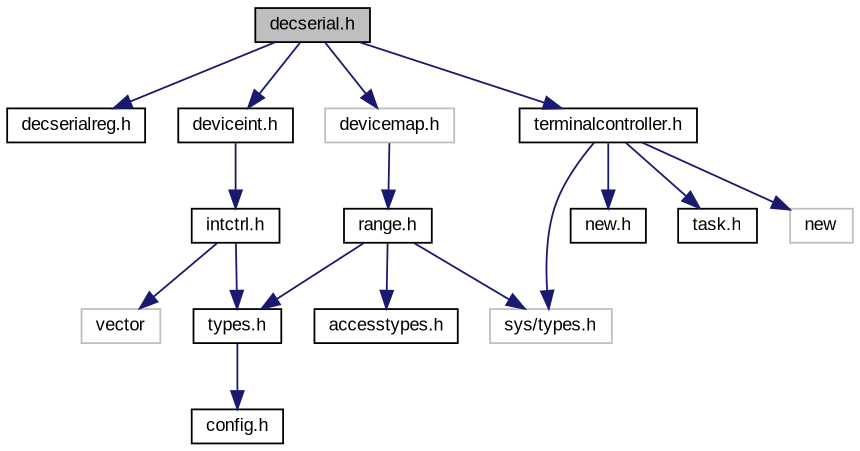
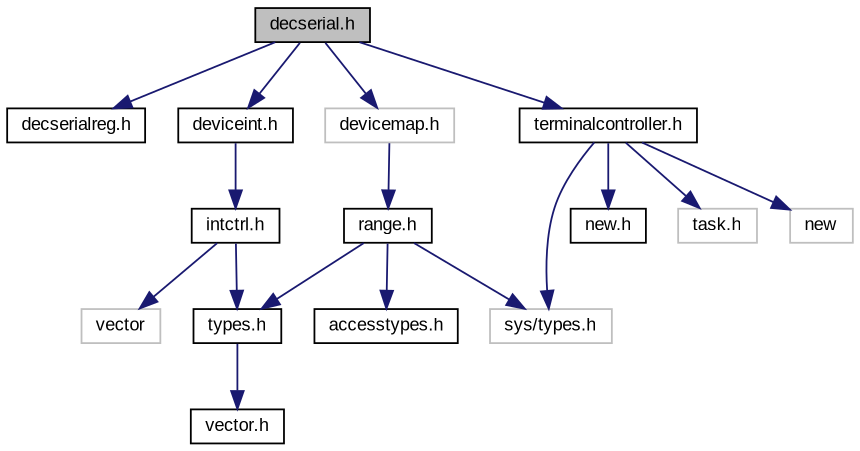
node "task.h": color black -> grey75
node "config.h": label "config.h" -> "vector.h"
